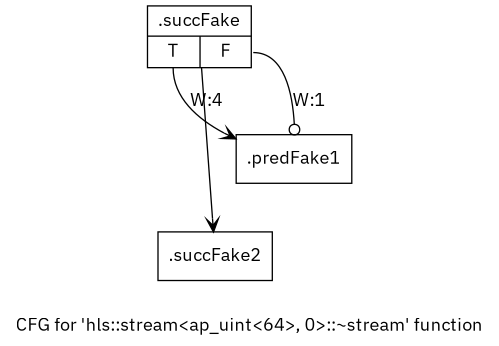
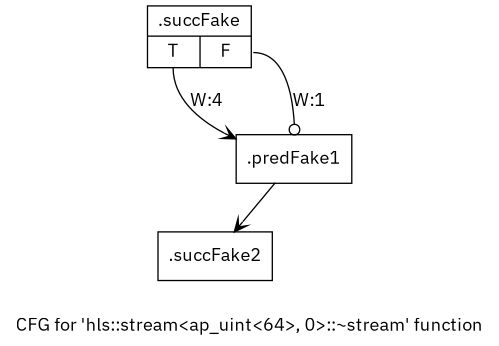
edge ".succFake" -> ".succFake2": now ".predFake1" -> ".succFake2"
